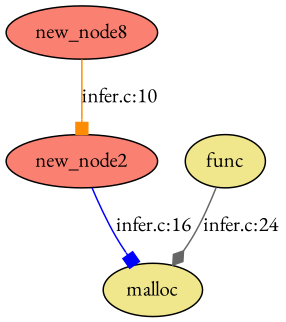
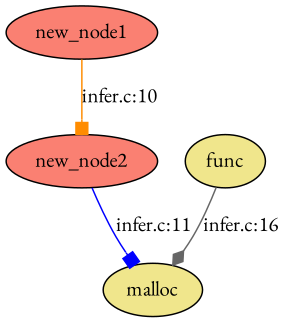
node "new_node8": label "new_node8" -> "new_node1"
edge "new_node2" -> "malloc": label "infer.c:16" -> "infer.c:11"
edge "func" -> "malloc": label "infer.c:24" -> "infer.c:16"
